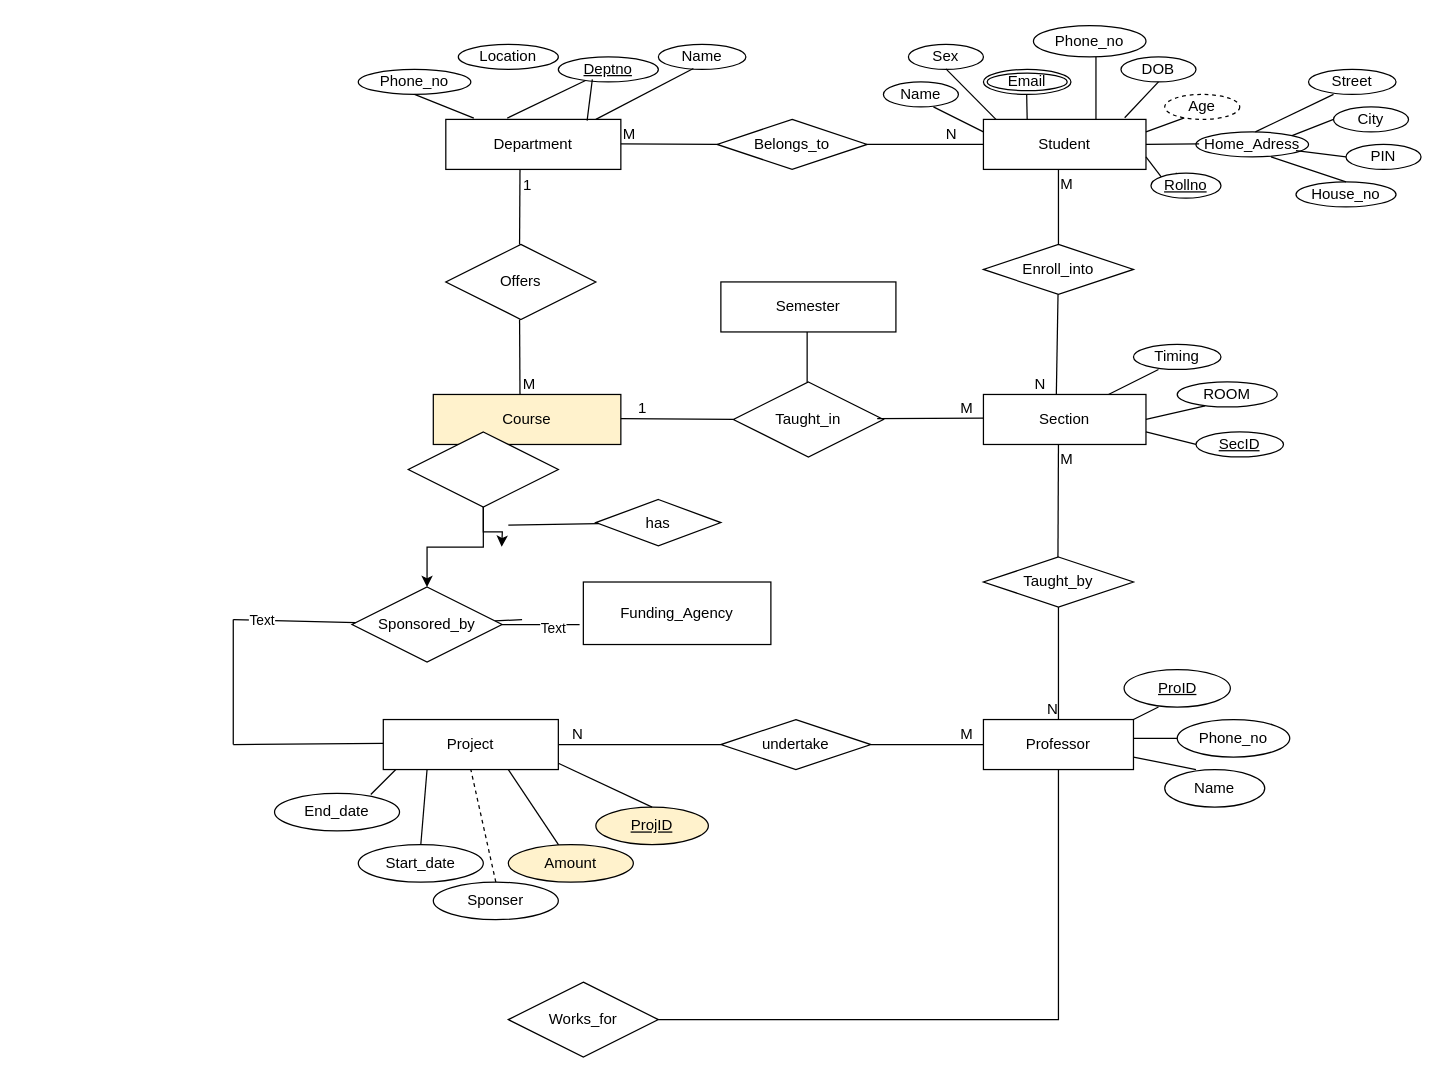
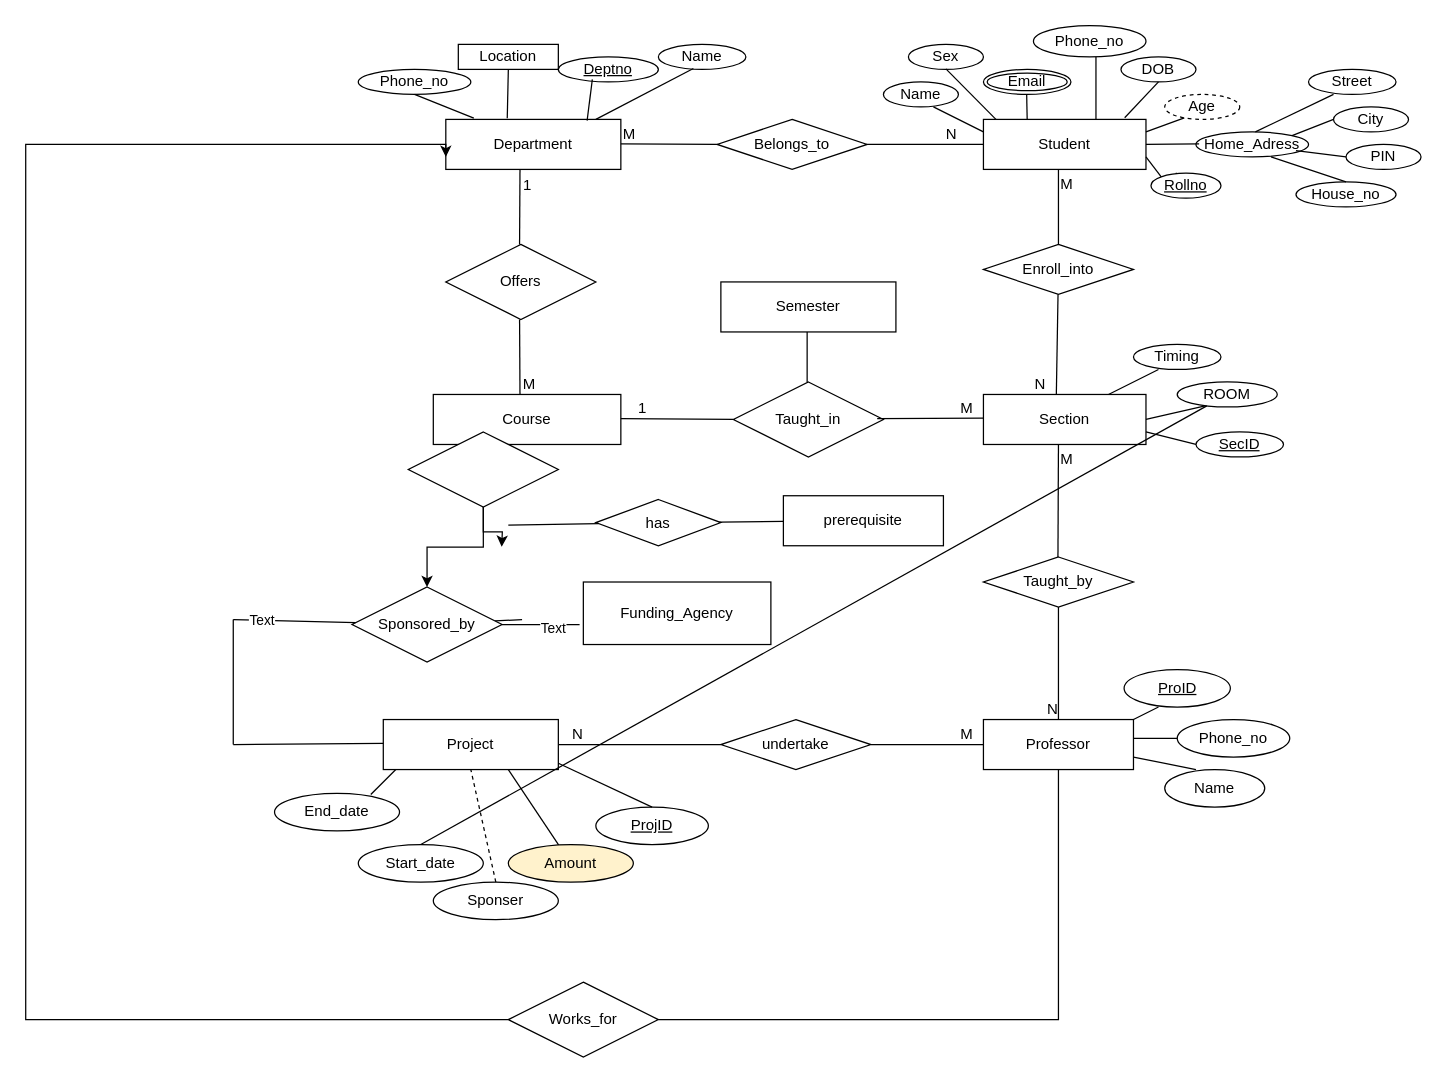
node "Location": shape ellipse -> rectangle
edge "Deptno" -- "Department": now "Location" -- "Department"
node "Course": fillcolor #fff2cc -> #ffffff
node "prerequisite": added
edge "prerequisite" -- "has": added
edge "Works_for" -> "Department": added
edge "Project" -- "Start_date": now "ROOM" -- "Start_date"
node "ProjID": fillcolor #fff2cc -> #ffffff
